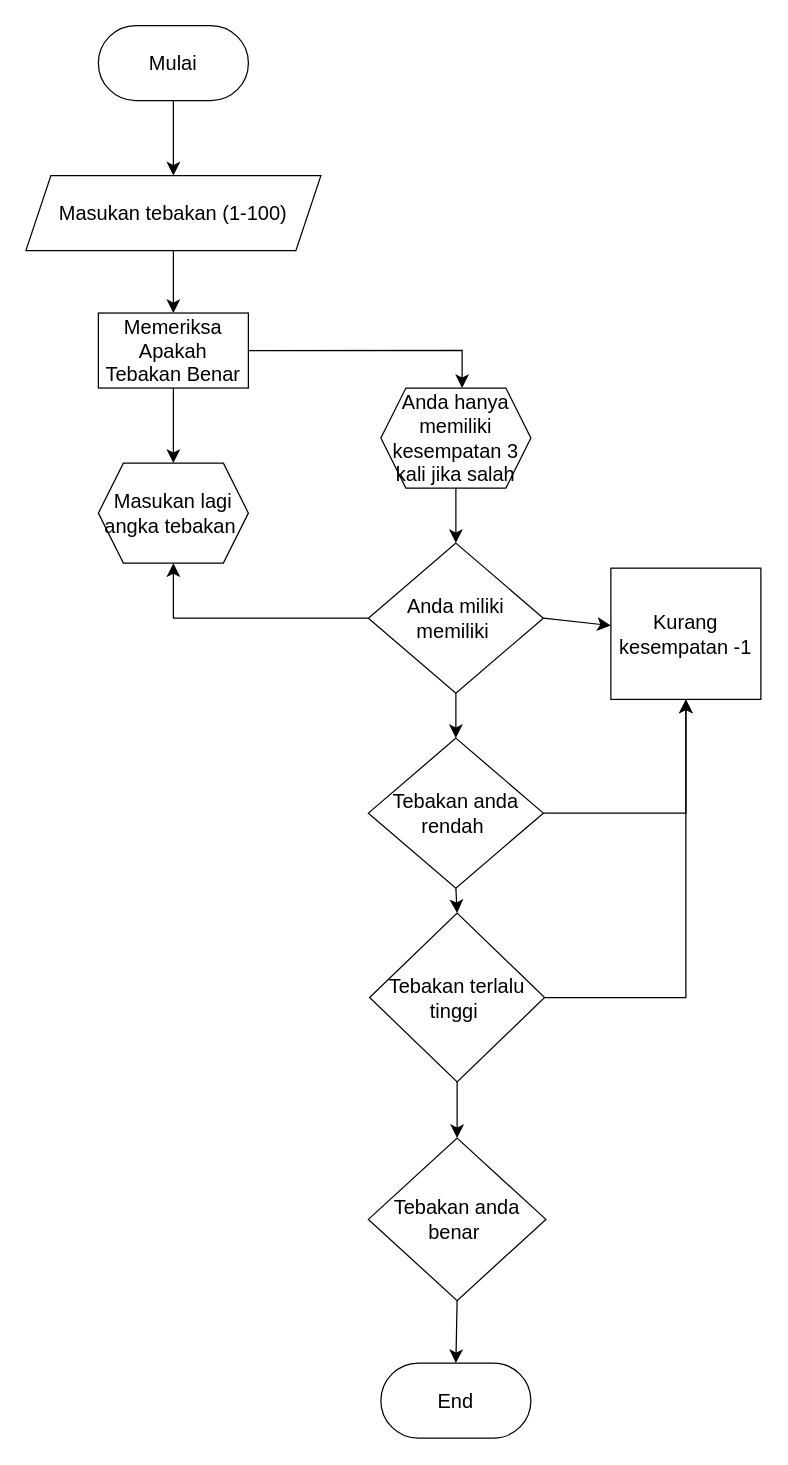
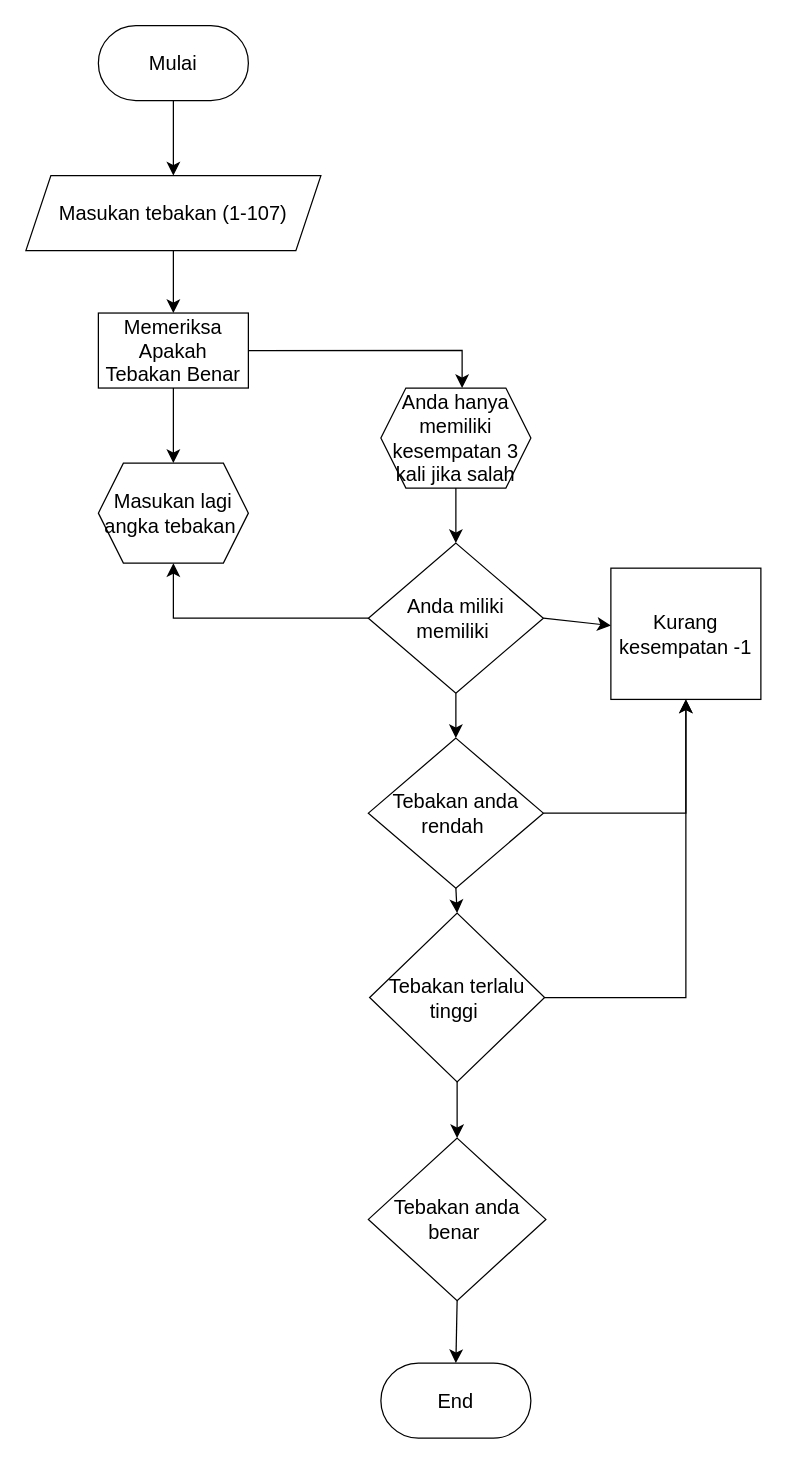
node "Masukan tebakan (1-100)": label "Masukan tebakan (1-100)" -> "Masukan tebakan (1-107)"
